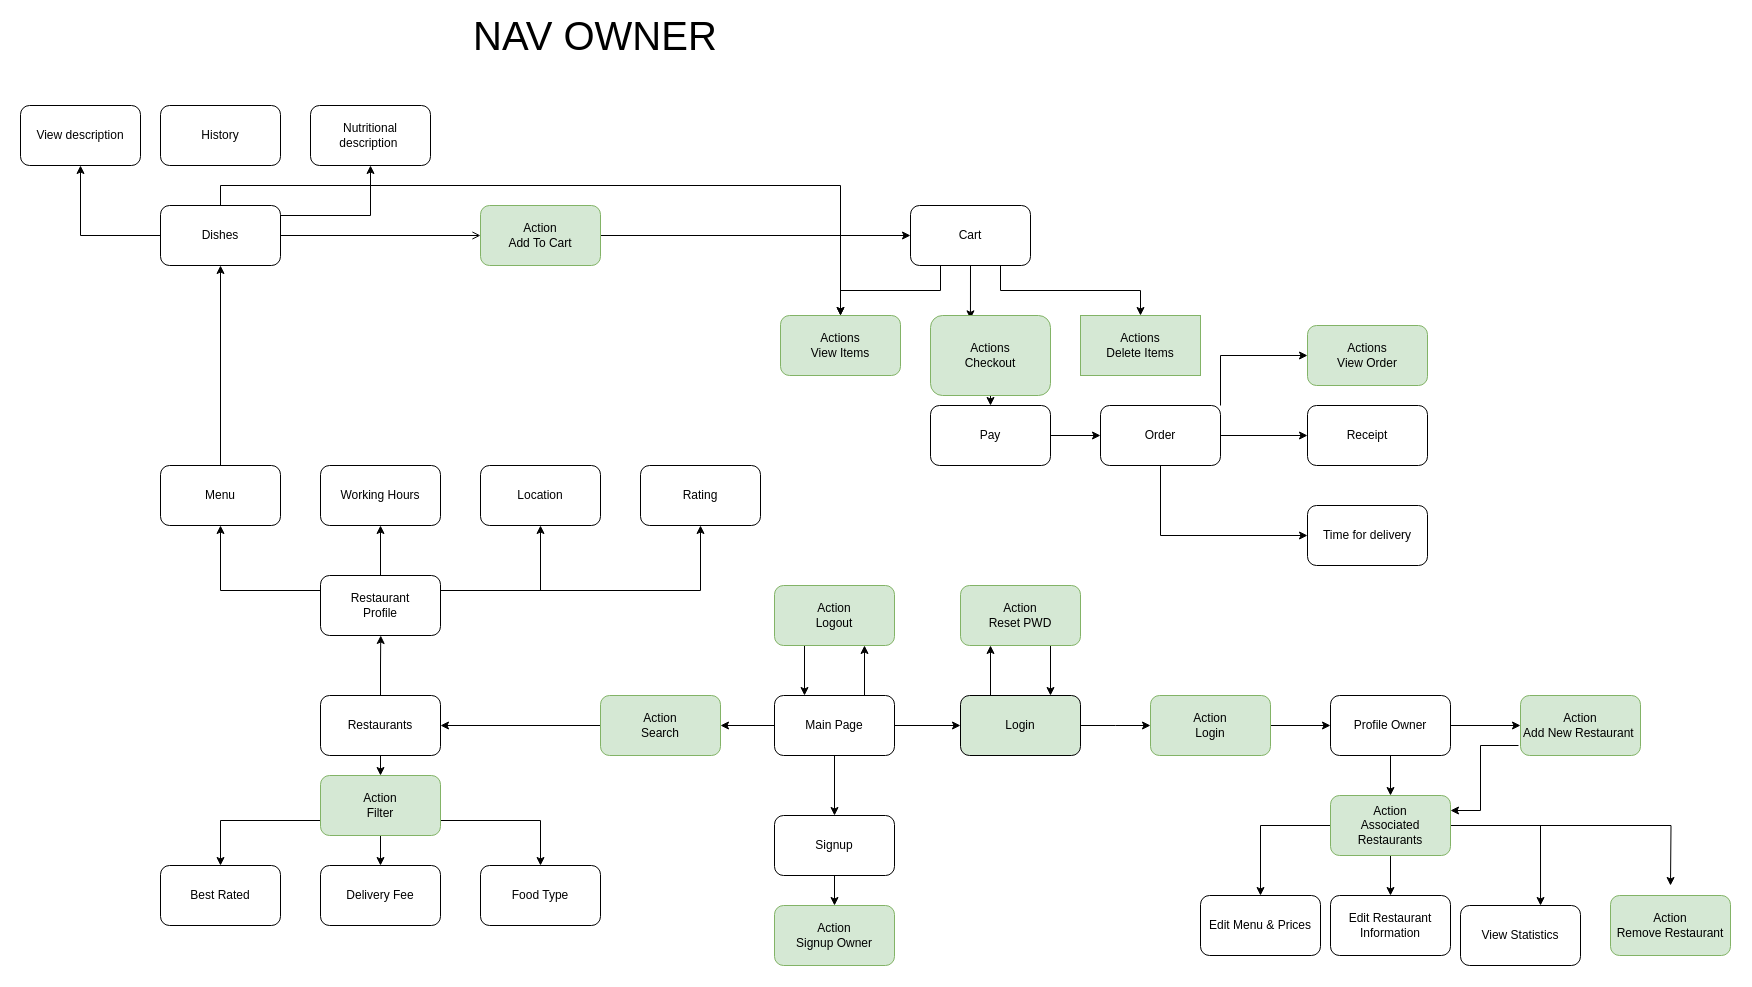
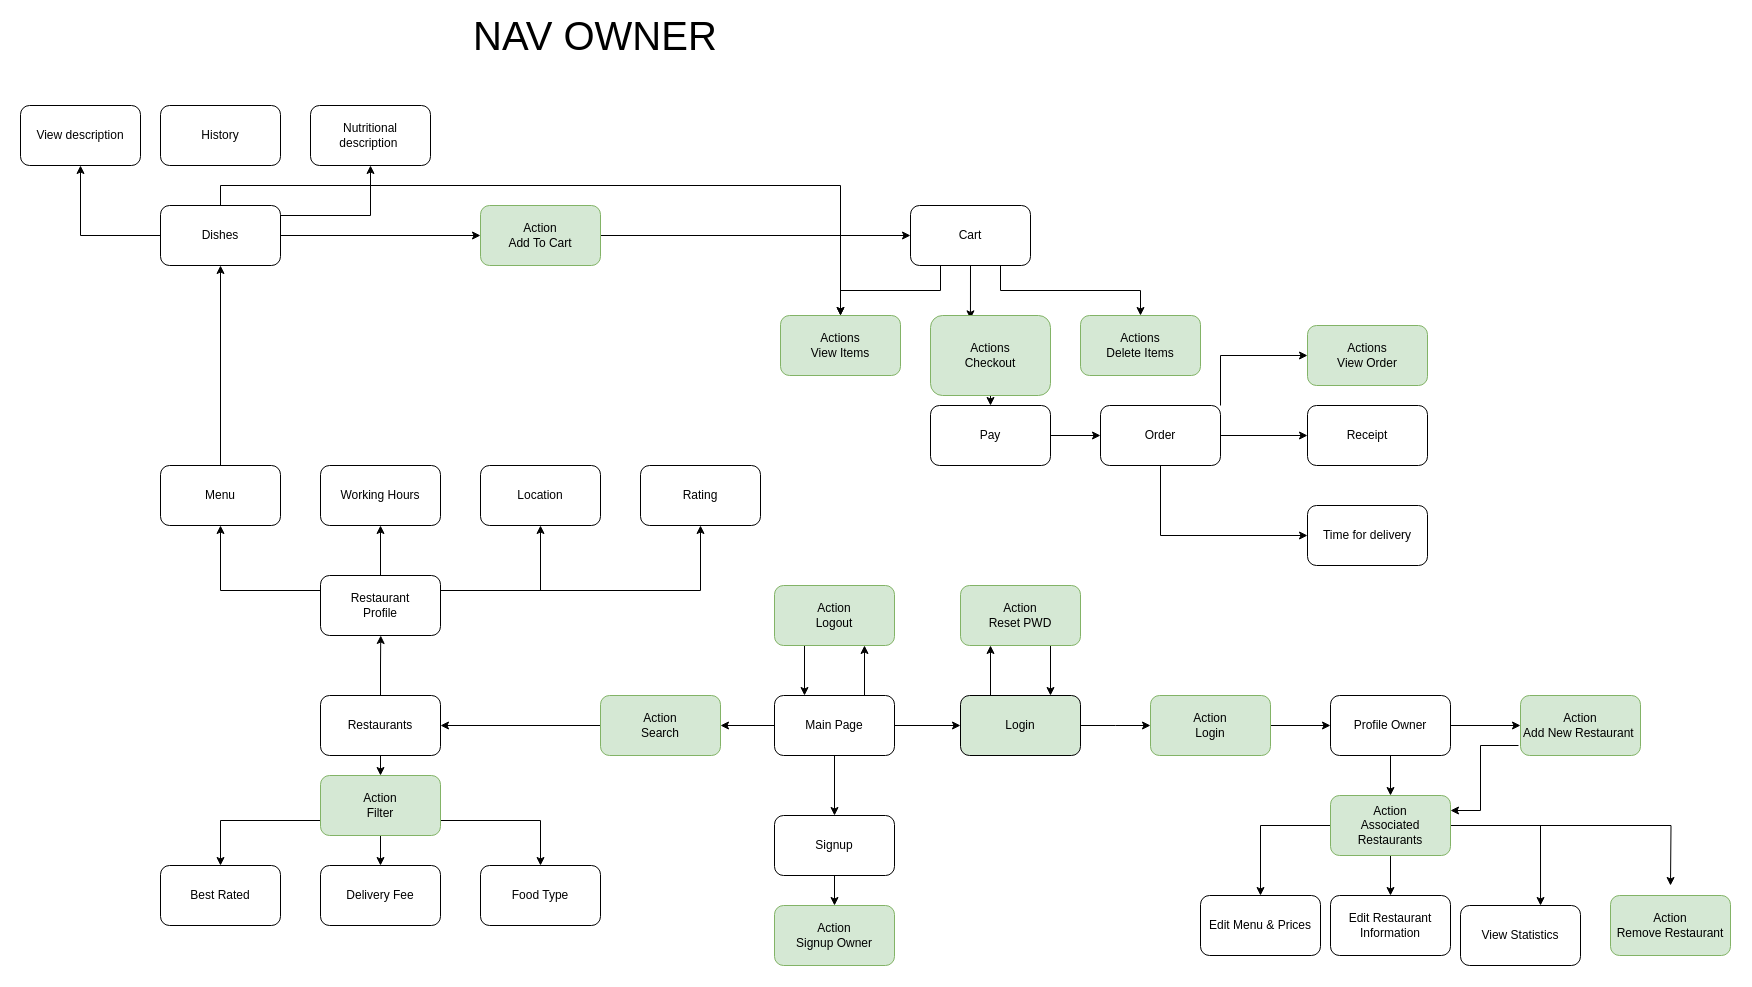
edge "Dishes" -> "Action Add To Cart": arrowhead open -> classic
node "Actions Delete Items": shape rectangle -> rounded rectangle
